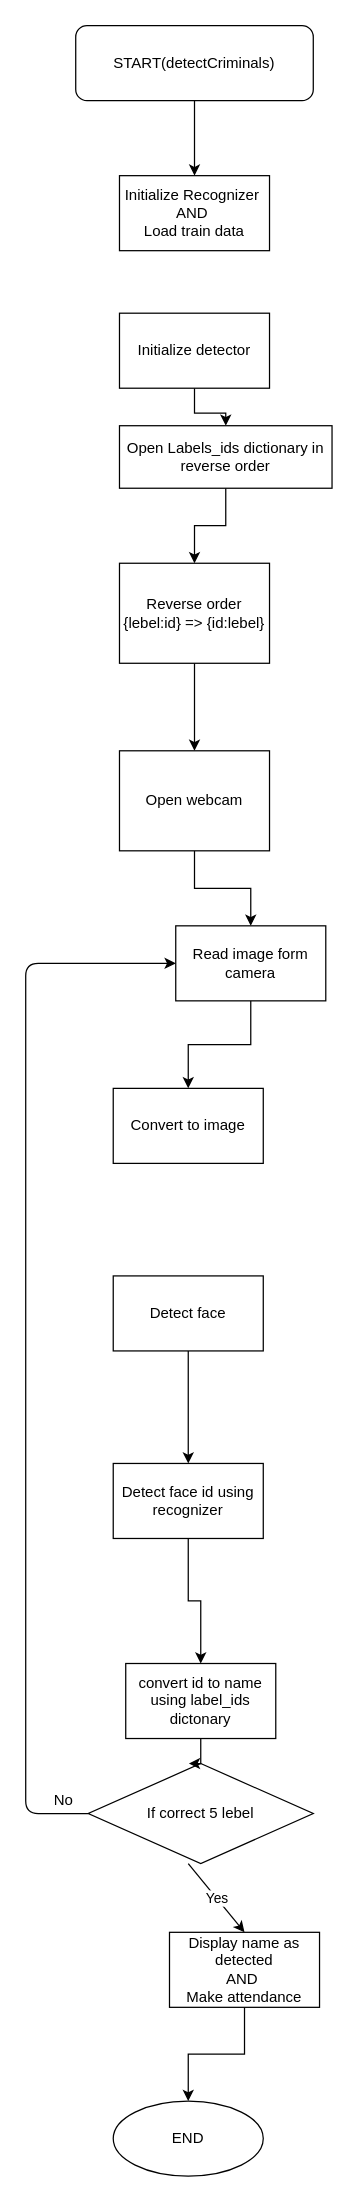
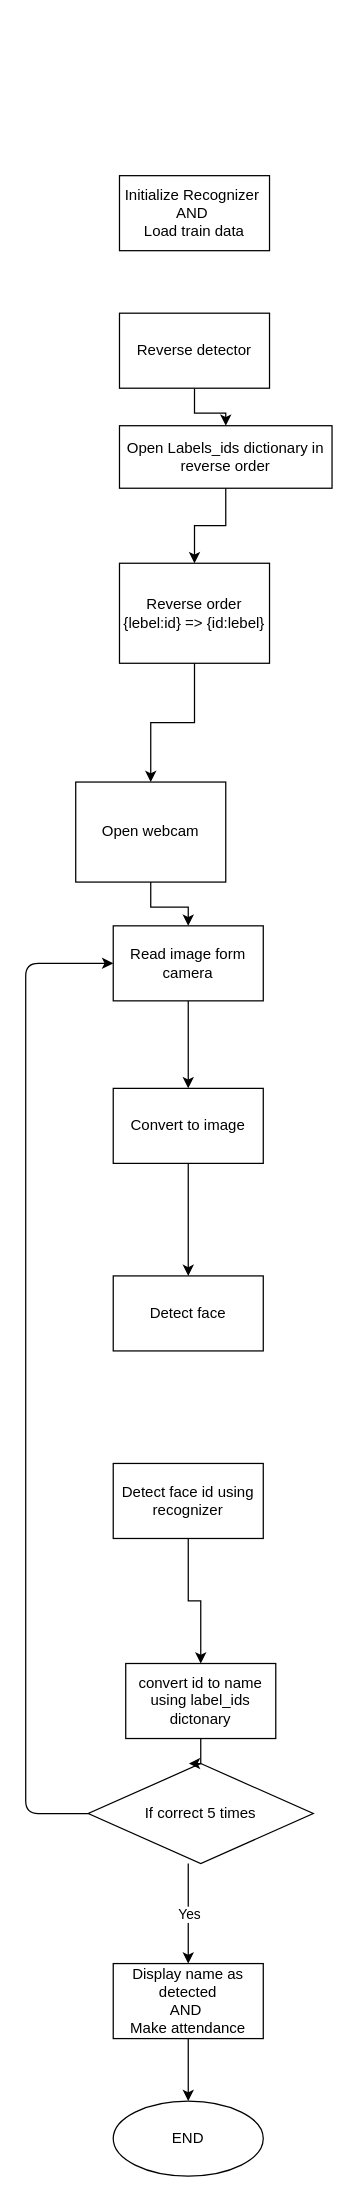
node "START(detectCriminals)": removed
edge "START(detectCriminals)" -> "Initialize Recognizer AND Load train data": removed
node "Initialize detector": label "Initialize detector" -> "Reverse detector"
node "Open webcam": moved (194, 801) -> (151, 832)
node "Read image form camera": moved (251, 963) -> (188, 963)
edge "Convert to image" -> "Detect face": added
edge "Detect face" -> "Detect face id using recognizer": removed
node "No": removed
node "If correct 5 lebel": label "If correct 5 lebel" -> "If correct 5 times"
node "Display name as detected AND Make attendance": moved (244, 1969) -> (188, 2001)
